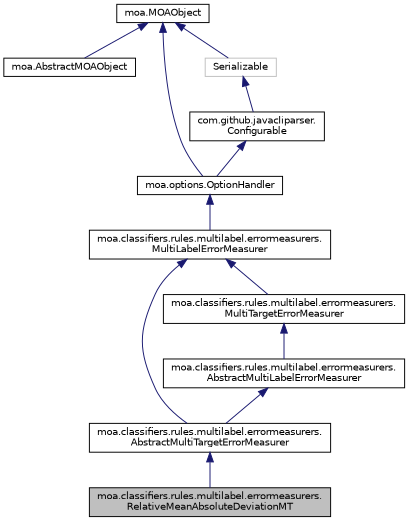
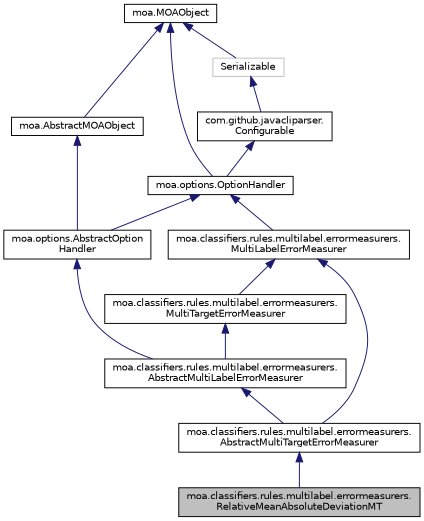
node "moa.options.AbstractOption Handler": added
